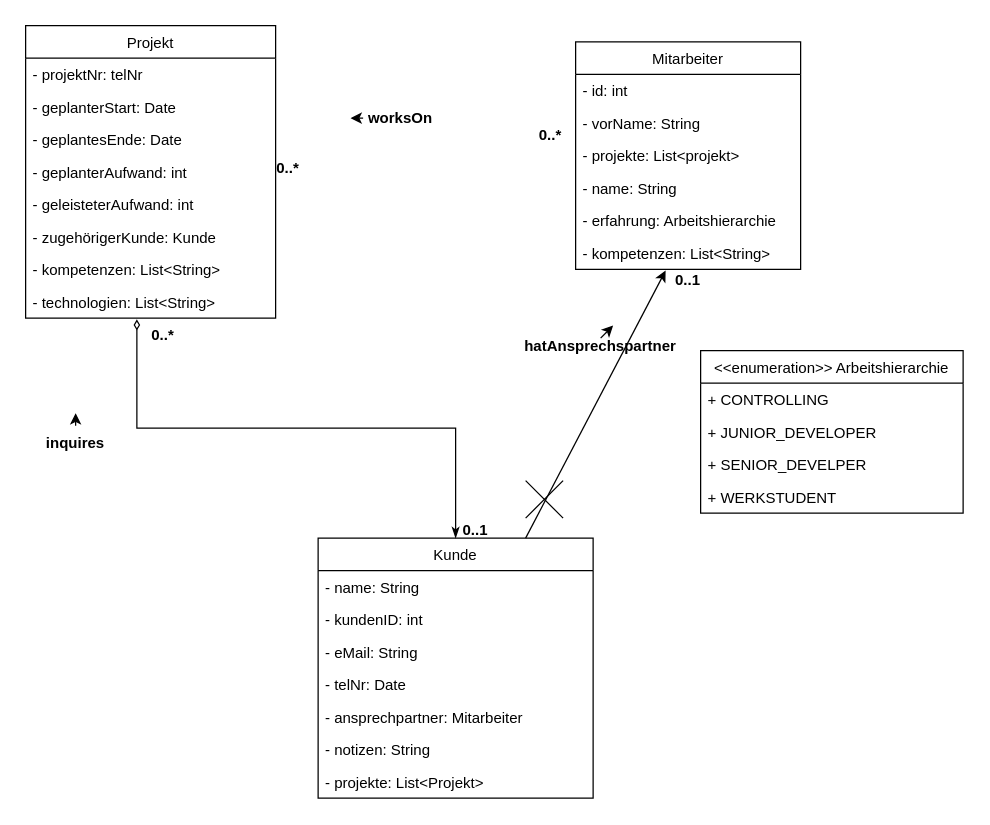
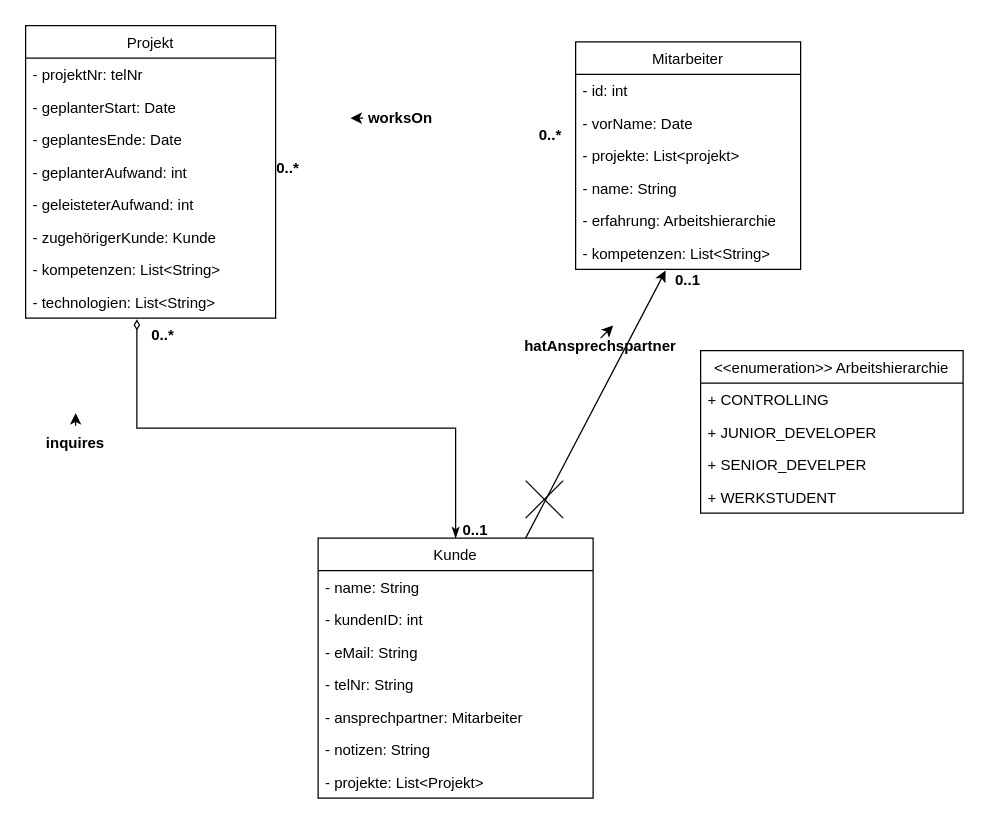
node "- vorName: String": label "- vorName: String" -> "- vorName: Date"
node "- telNr: Date": label "- telNr: Date" -> "- telNr: String"
